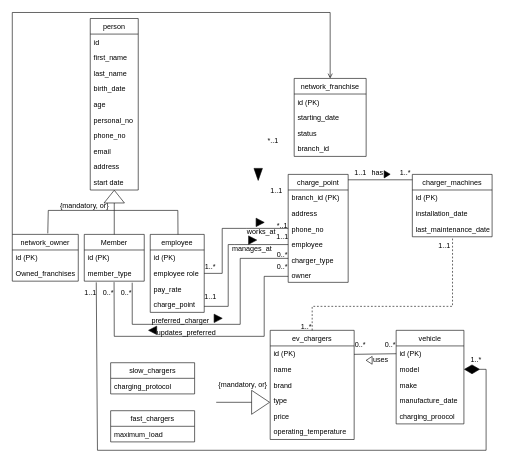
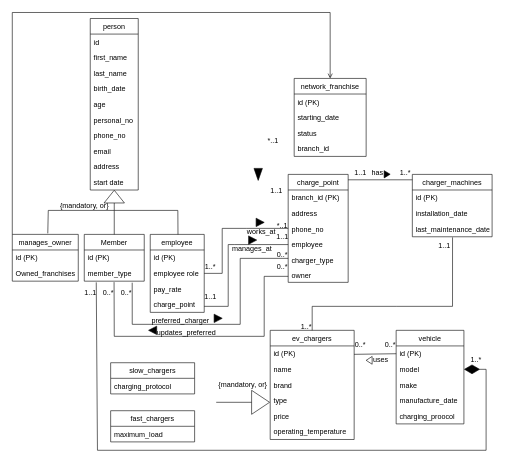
node "network_owner": label "network_owner" -> "manages_owner"
edge "last_maintenance_date" -- "ev_chargers": style dashed -> solid
